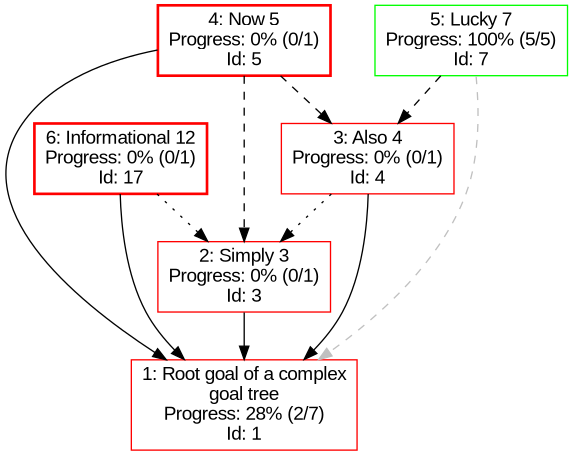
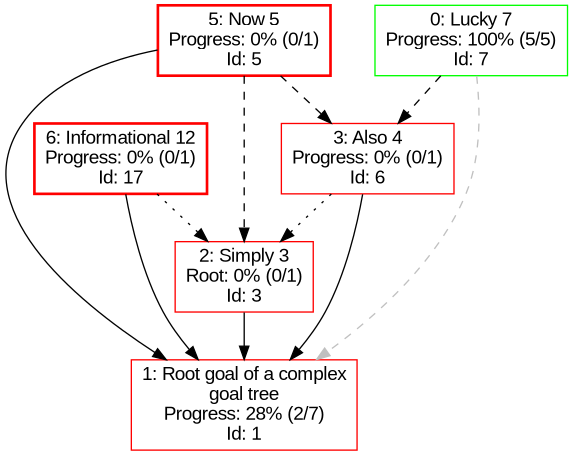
node "4: Now 5 Progress: 0% (0/1) Id: 5": label "4: Now 5 Progress: 0% (0/1) Id: 5" -> "5: Now 5 Progress: 0% (0/1) Id: 5"
node "5: Lucky 7 Progress: 100% (5/5) Id: 7": label "5: Lucky 7 Progress: 100% (5/5) Id: 7" -> "0: Lucky 7 Progress: 100% (5/5) Id: 7"
node "3: Also 4 Progress: 0% (0/1) Id: 4": label "3: Also 4 Progress: 0% (0/1) Id: 4" -> "3: Also 4 Progress: 0% (0/1) Id: 6"
node "2: Simply 3 Progress: 0% (0/1) Id: 3": label "2: Simply 3 Progress: 0% (0/1) Id: 3" -> "2: Simply 3 Root: 0% (0/1) Id: 3"
